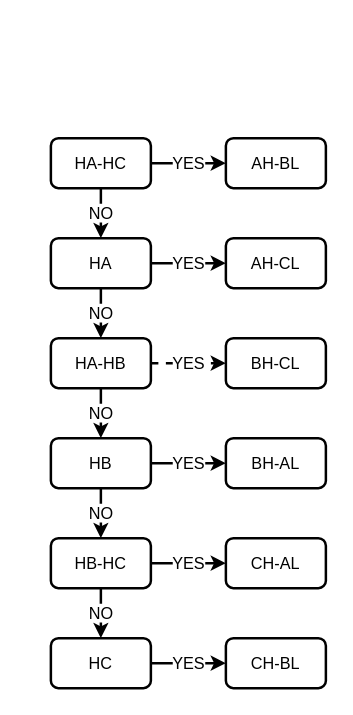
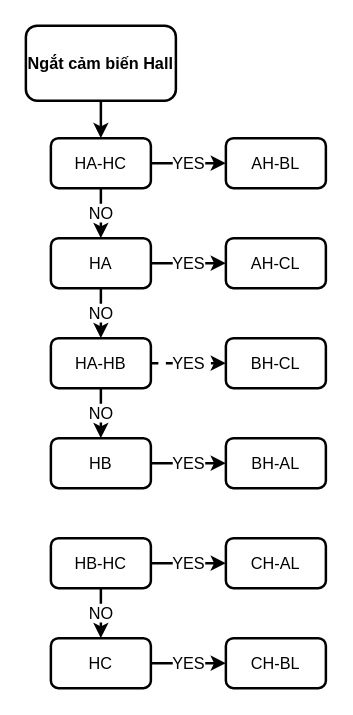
node "Ngắt cảm biến Hall": added
edge "Ngắt cảm biến Hall" -> "HA-HC": added
edge "HB" -> "HB-HC": removed, label "NO"
